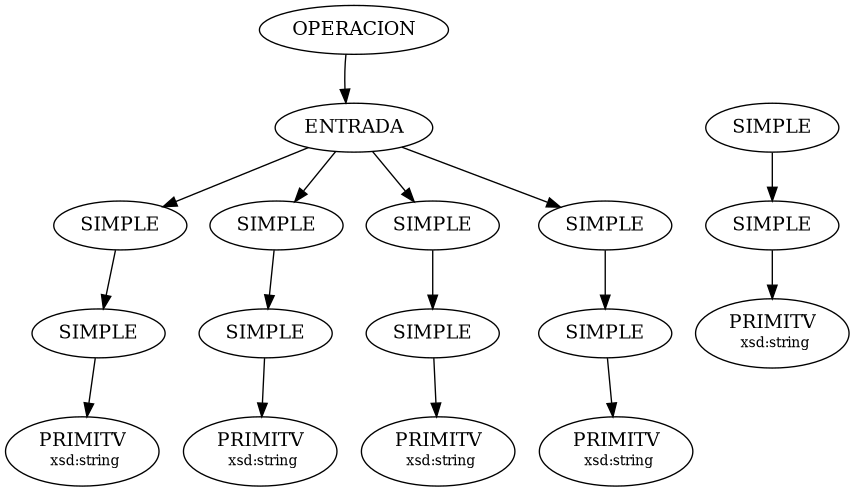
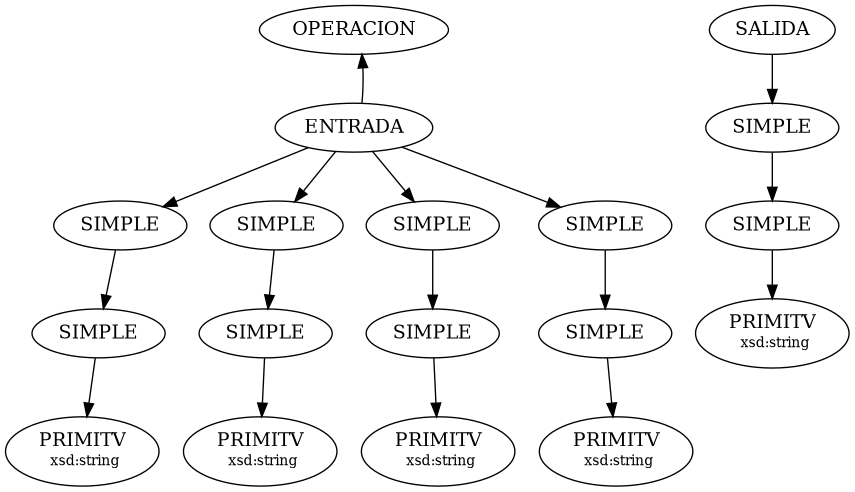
node "SALIDA": added
edge "OPERACION" -> "ENTRADA": reversed
